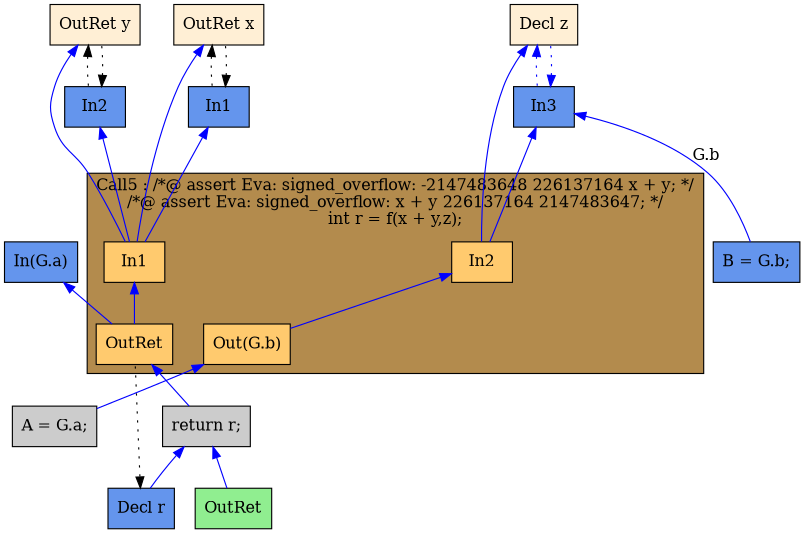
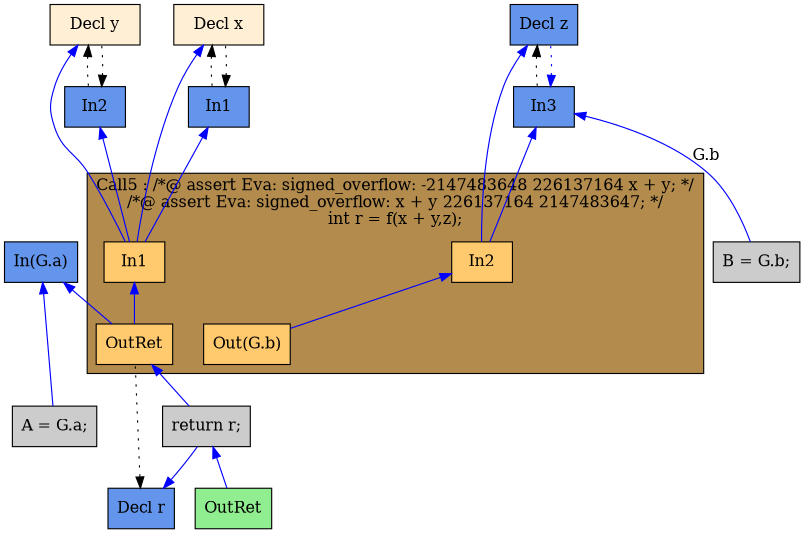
node "OutRet y": label "OutRet y" -> "Decl y"
node "OutRet x": label "OutRet x" -> "Decl x"
node "Decl z": fillcolor #ffefd5 -> #6495ed
edge "In3" -> "Decl z": color #0000ff -> #000000
node "B = G.b;": fillcolor #6495ed -> #cccccc
edge "A = G.a;" -> "Out(G.b)": now "A = G.a;" -> "In(G.a)"
edge "Decl r" -> "return r;": reversed
